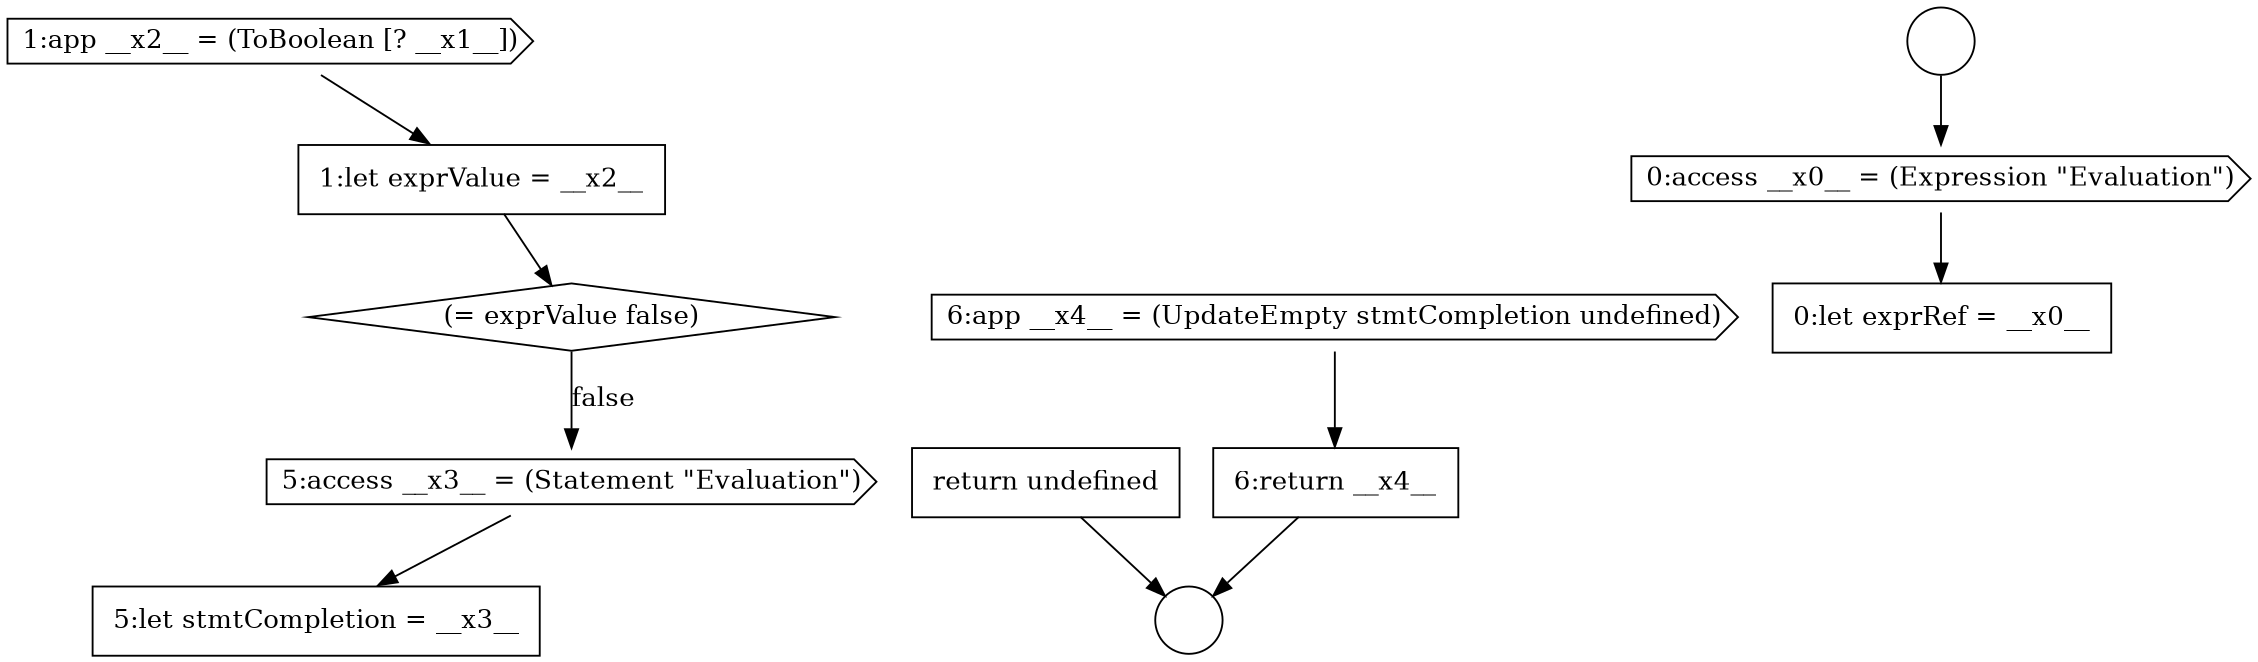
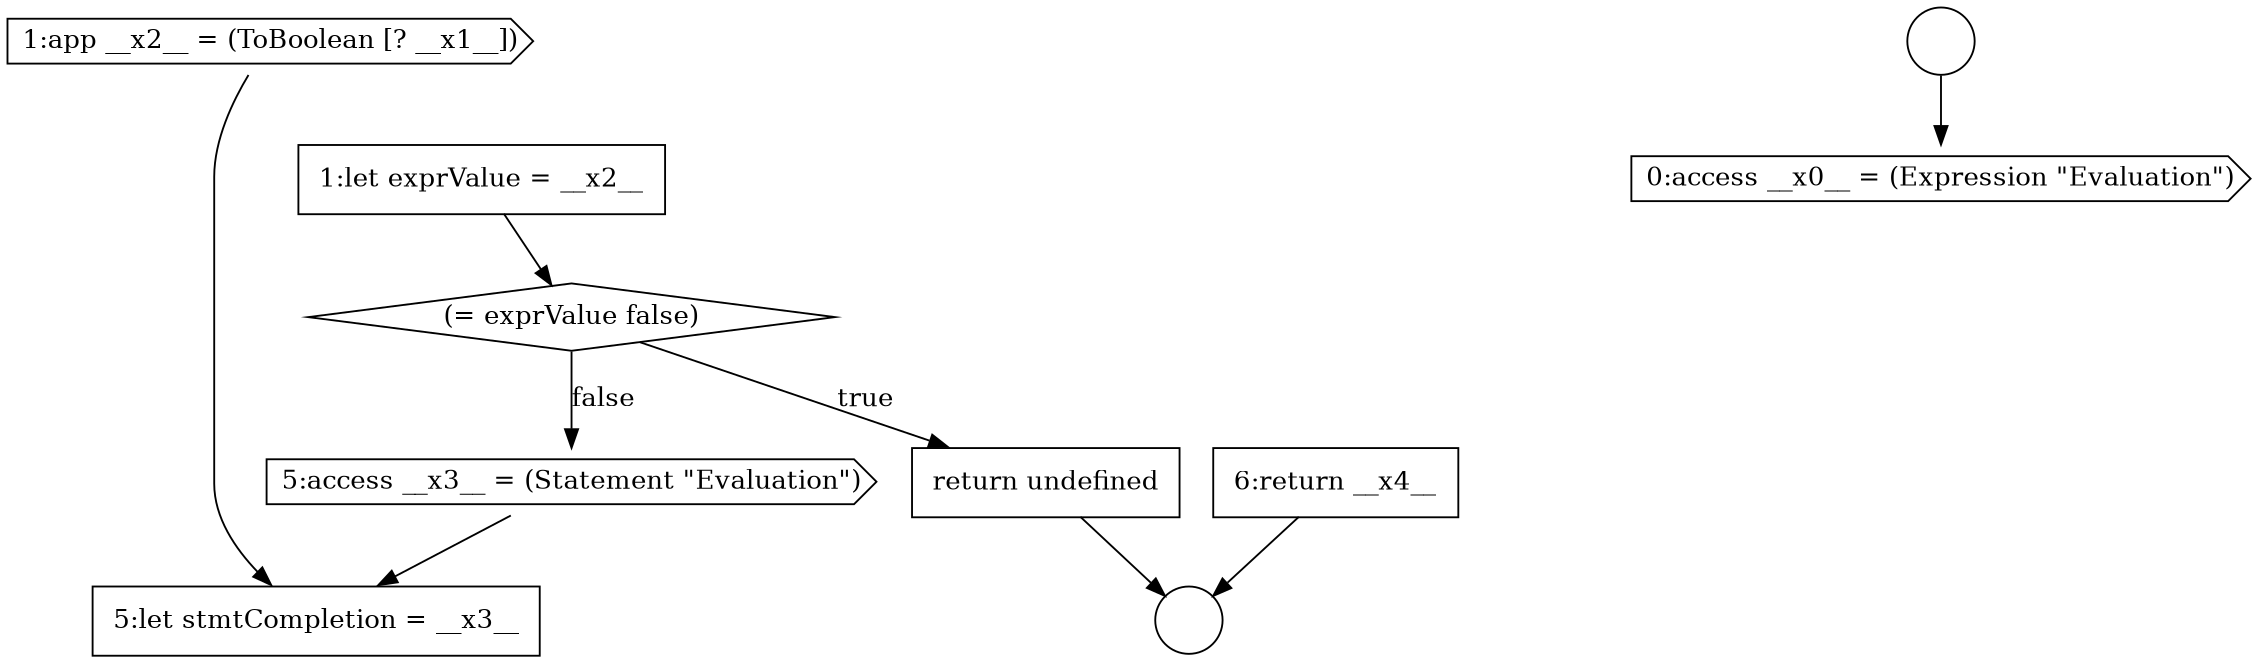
edge "1:app __x2__ = (ToBoolean [? __x1__])" -> "1:let exprValue = __x2__": now "1:app __x2__ = (ToBoolean [? __x1__])" -> "5:let stmtCompletion = __x3__"
node "6:app __x4__ = (UpdateEmpty stmtCompletion undefined)": removed
node "0:let exprRef = __x0__": removed
edge "(= exprValue false)" -> "return undefined": added, label "true"
